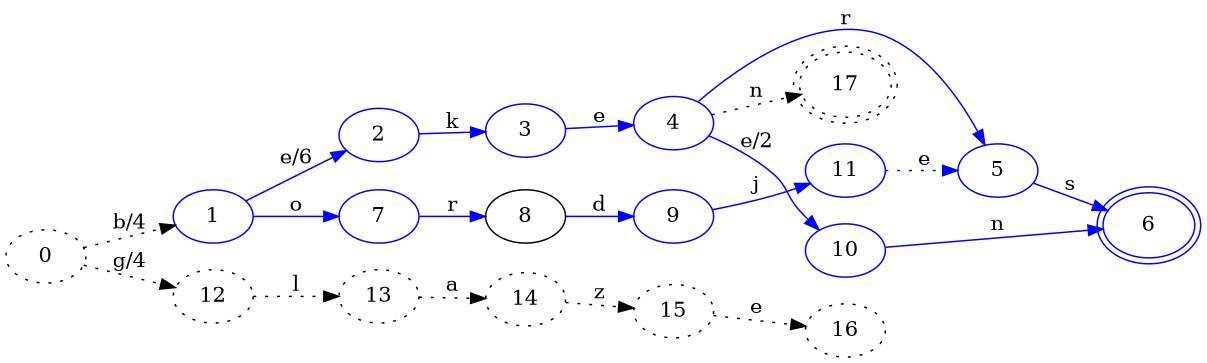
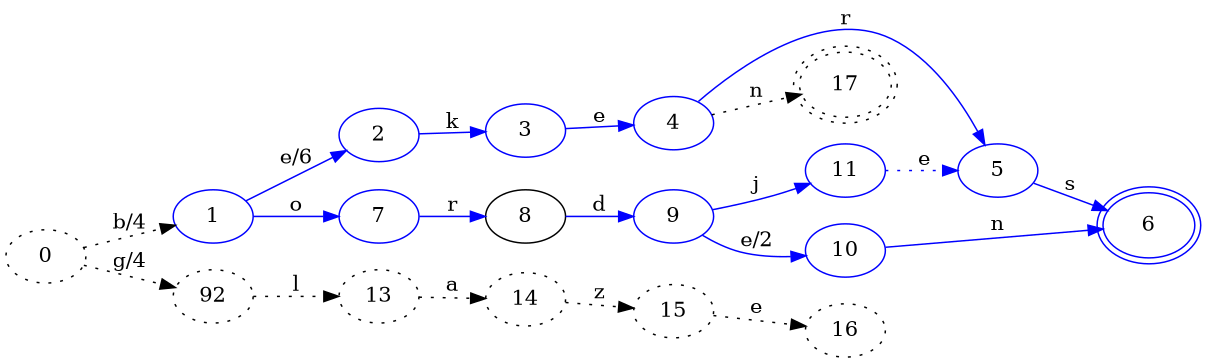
edge "4" -> "10": now "9" -> "10"
node "12": label "12" -> "92"
